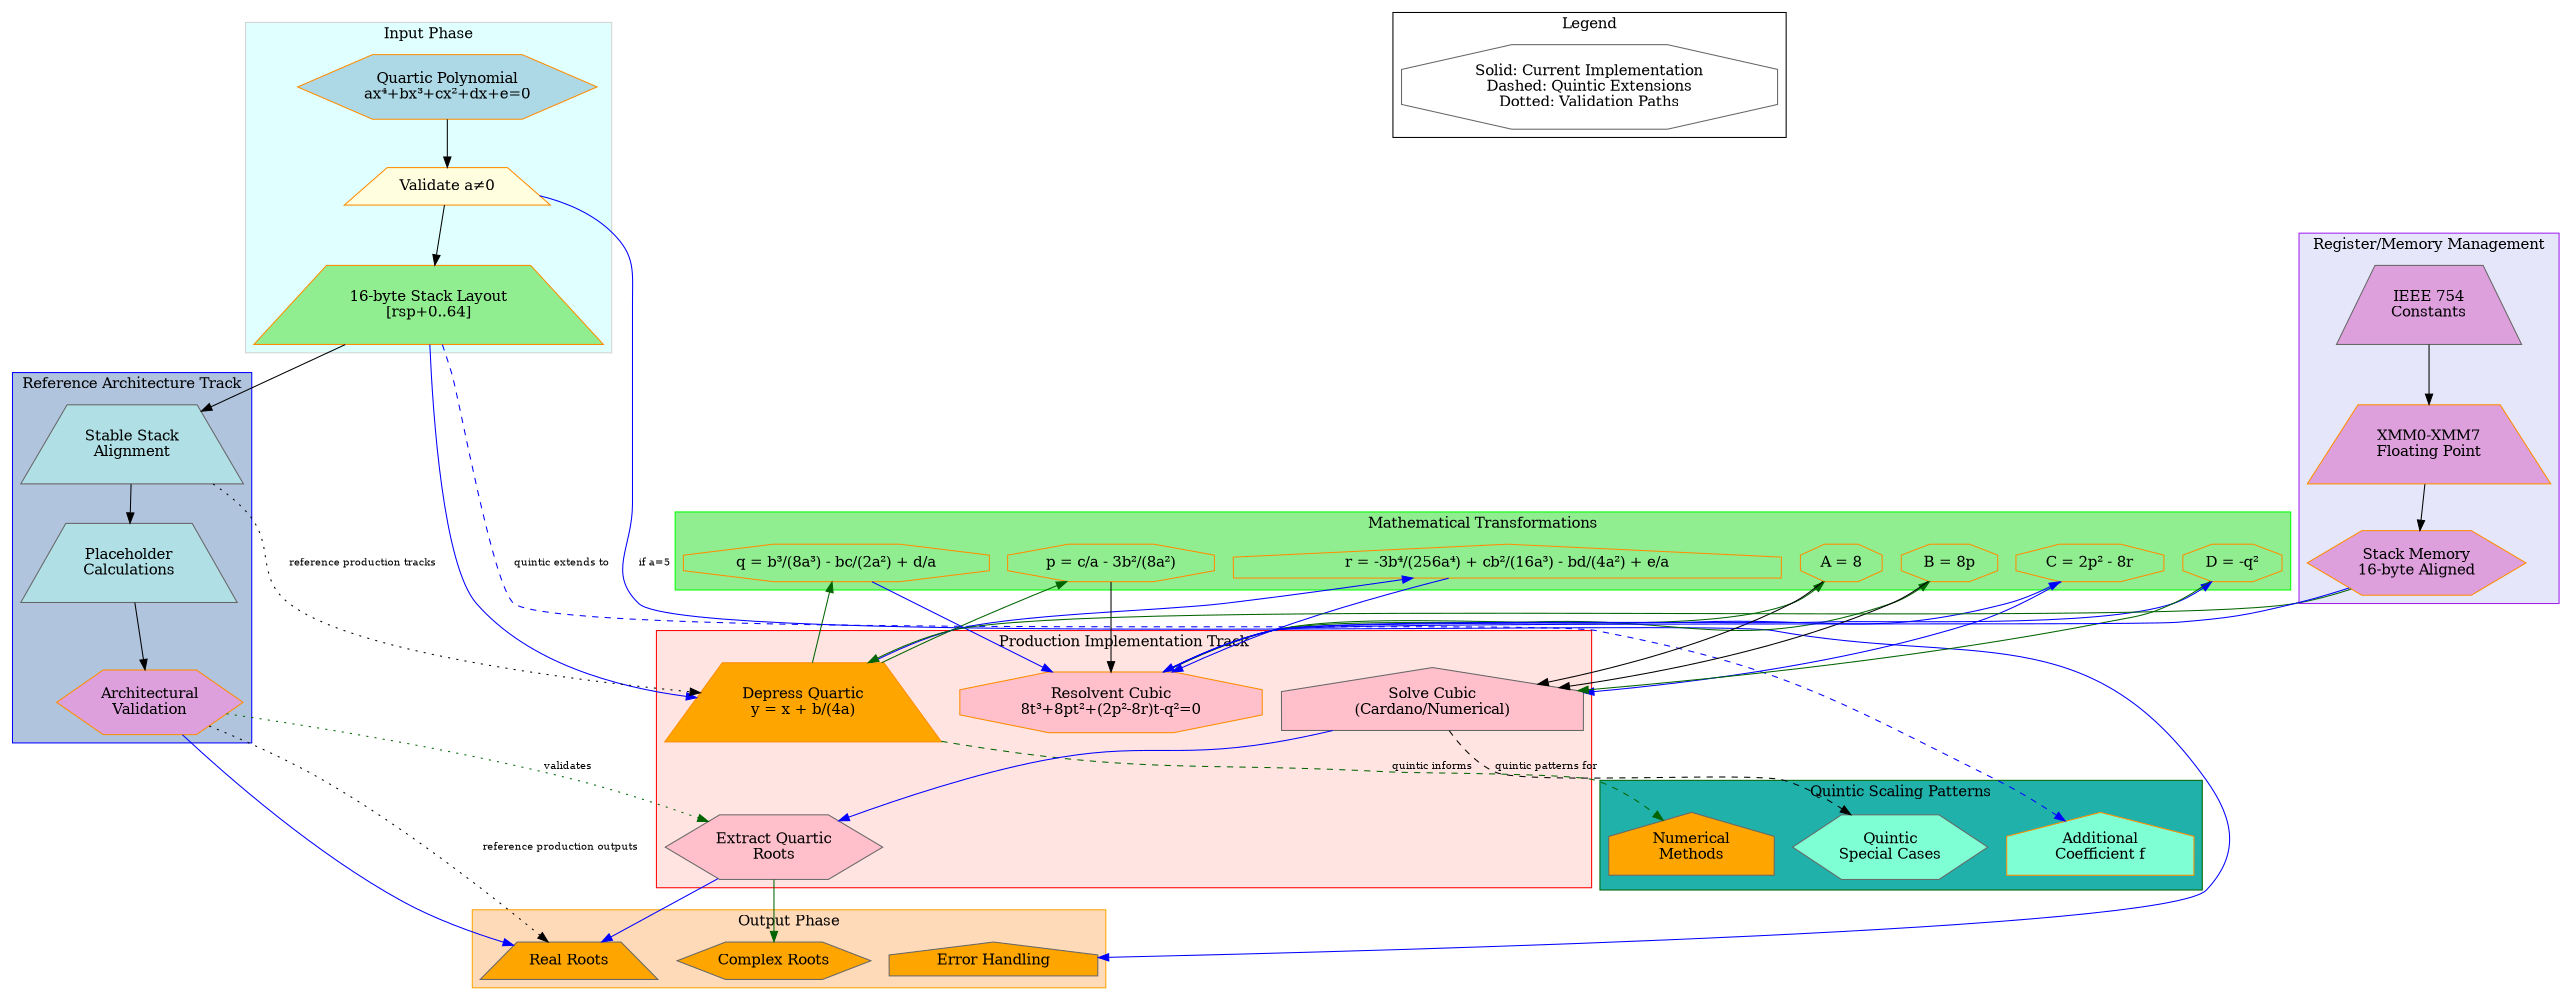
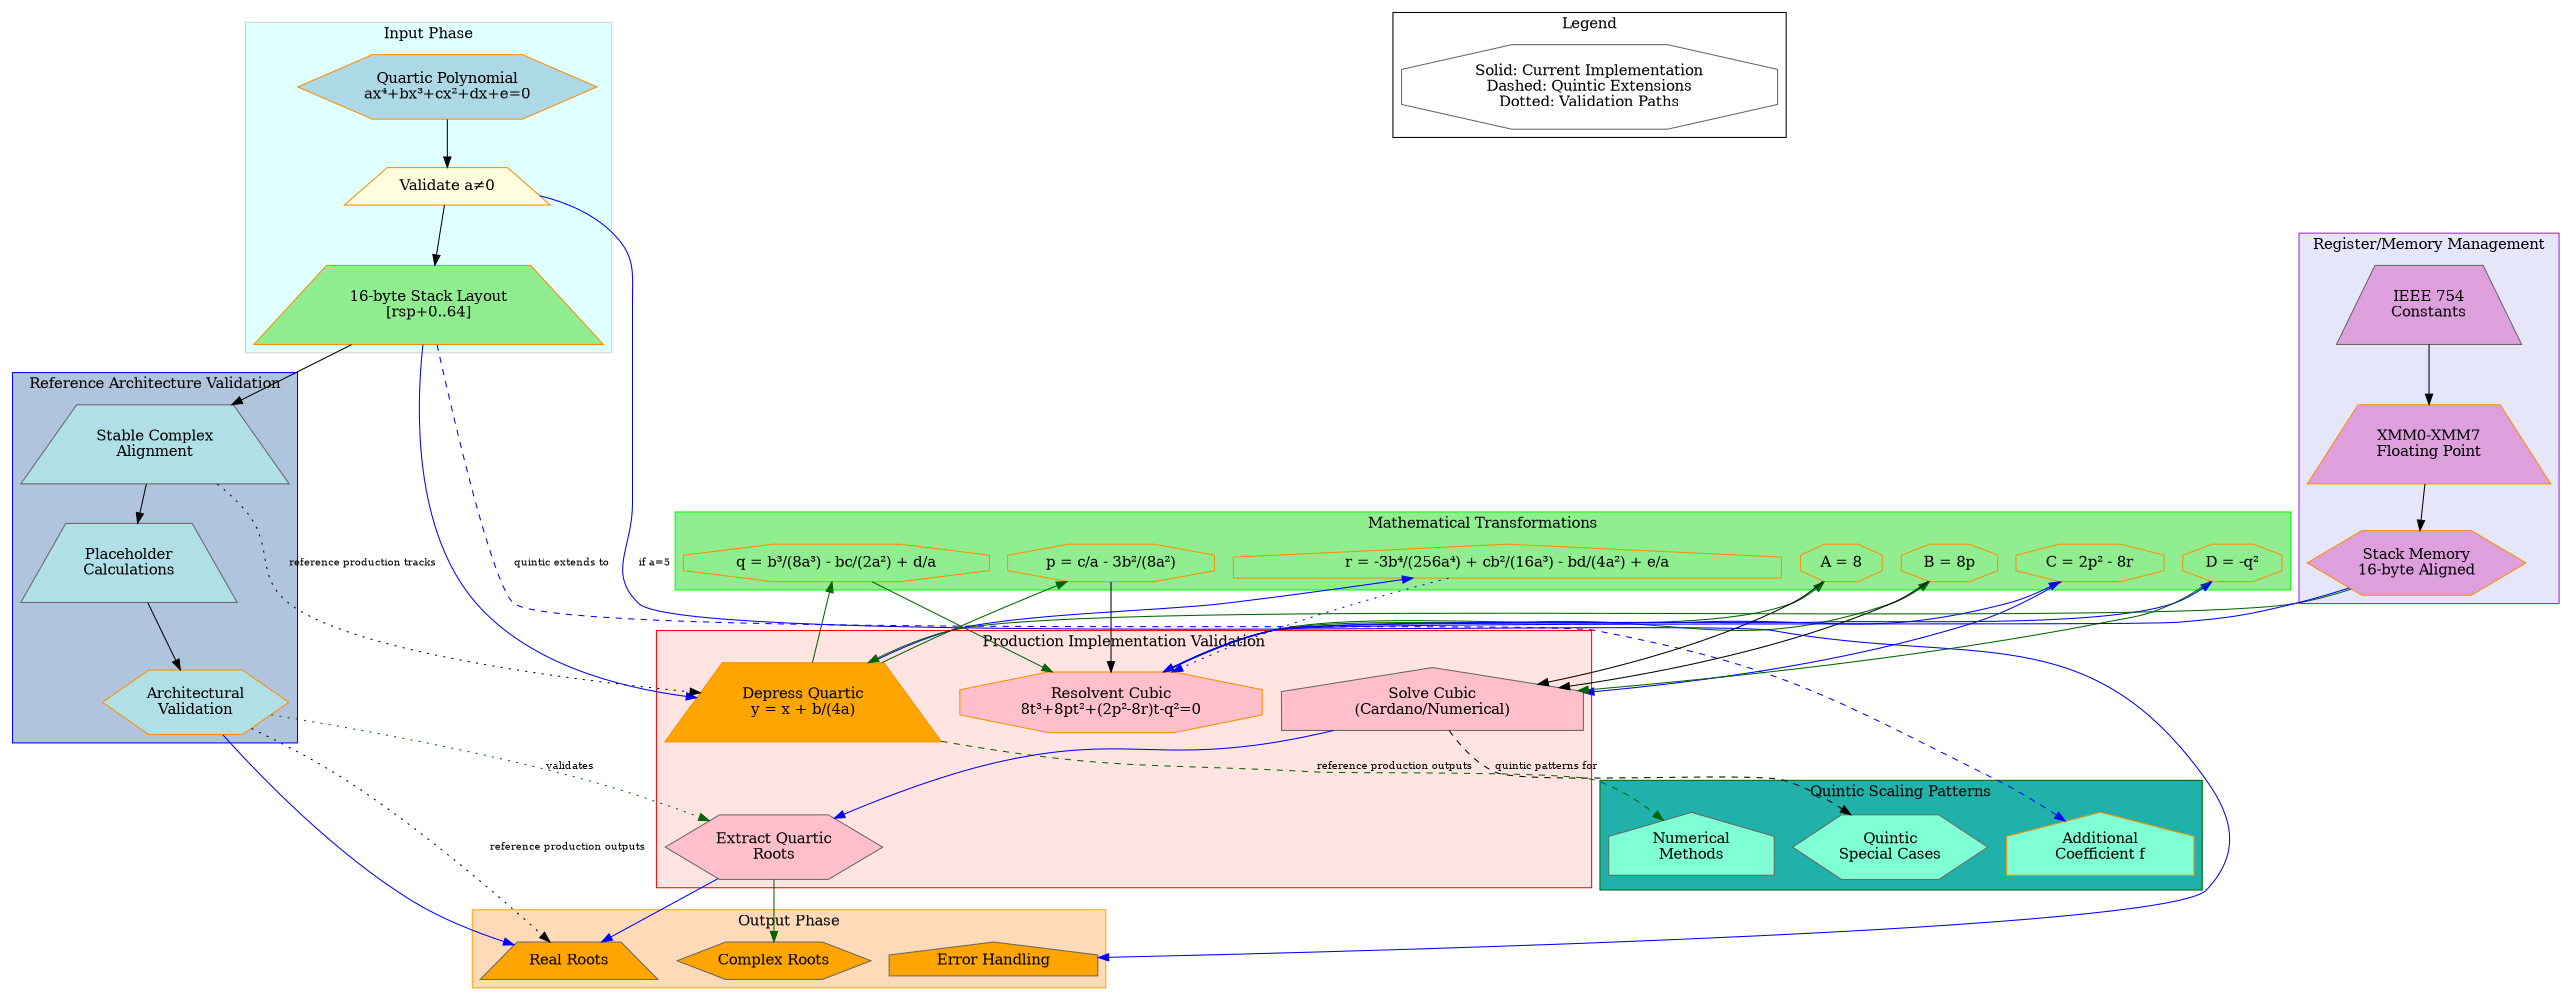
cluster "Reference Architecture Track": label "Reference Architecture Track" -> "Reference Architecture Validation"
node "Stable Stack Alignment": label "Stable Stack Alignment" -> "Stable Complex Alignment"
edge "r = -3b⁴/(256a⁴) + cb²/(16a³) - bd/(4a²) + e/a" -> "Resolvent Cubic 8t³+8pt²+(2p²-8r)t-q²=0": style solid -> dotted
edge "q = b³/(8a³) - bc/(2a²) + d/a" -> "Resolvent Cubic 8t³+8pt²+(2p²-8r)t-q²=0": color blue -> darkgreen
cluster "Production Implementation Track": label "Production Implementation Track" -> "Production Implementation Validation"
node "Architectural Validation": fillcolor plum -> powderblue
edge "Depress Quartic y = x + b/(4a)" -> "Numerical Methods": label "quintic informs" -> "reference production outputs"
node "Numerical Methods": fillcolor orange -> aquamarine
